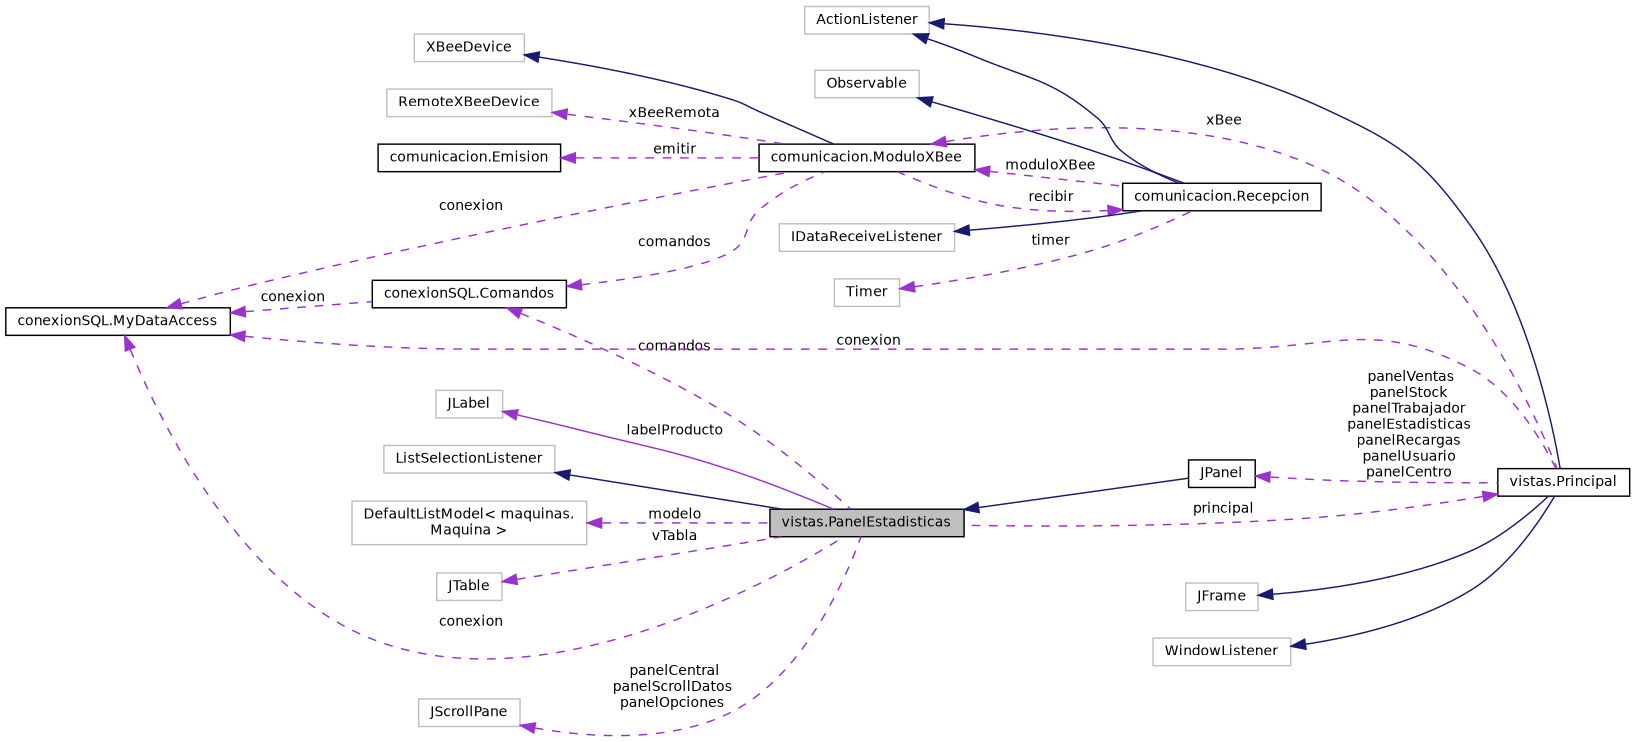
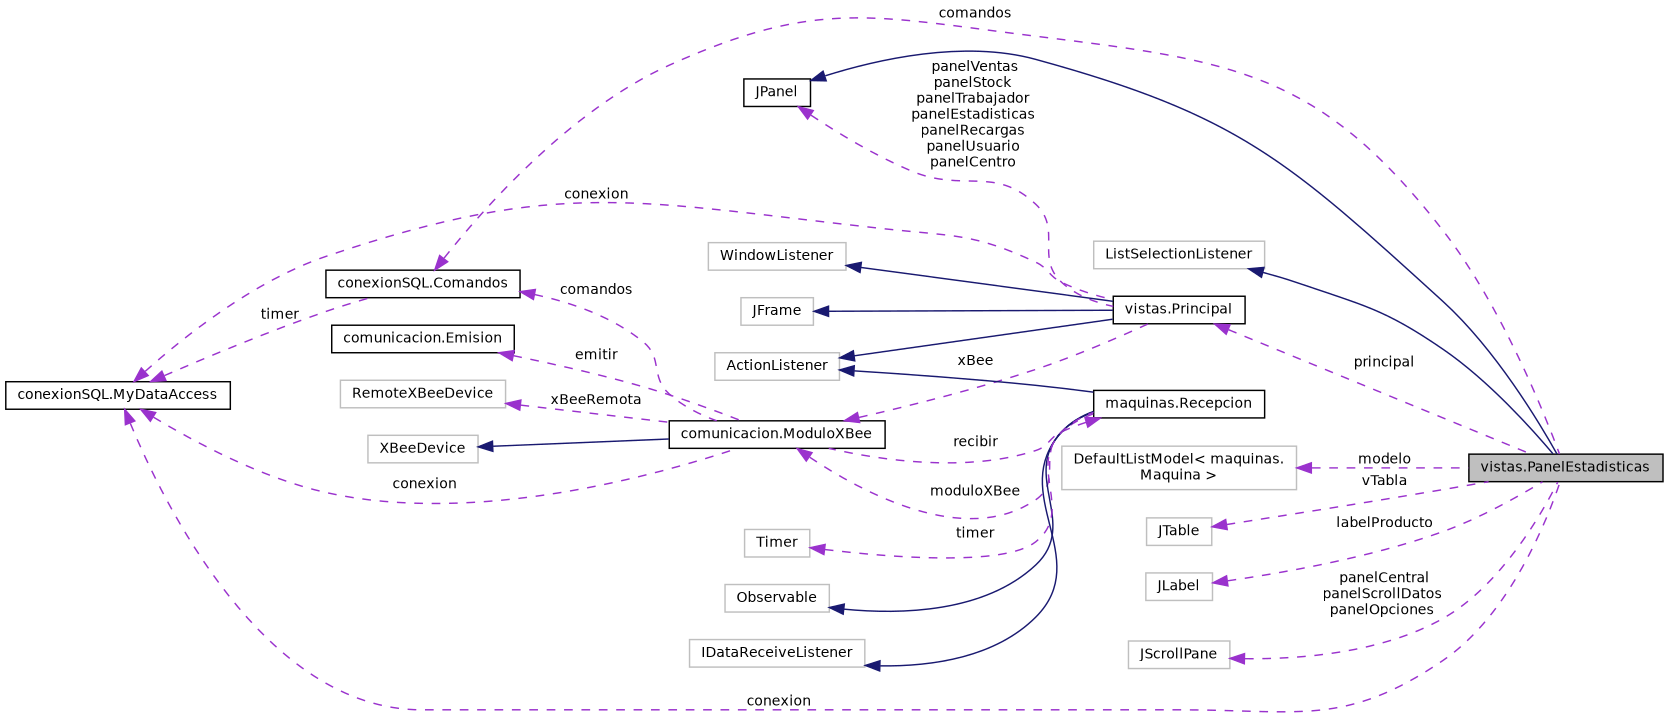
node "comunicacion.Recepcion": label "comunicacion.Recepcion" -> "maquinas.Recepcion"
edge "conexionSQL.Comandos" -> "conexionSQL.MyDataAccess": label " conexion" -> " timer"
edge "vistas.PanelEstadisticas" -> "JLabel": style solid -> dashed
edge "JPanel" -> "vistas.PanelEstadisticas": reversed
